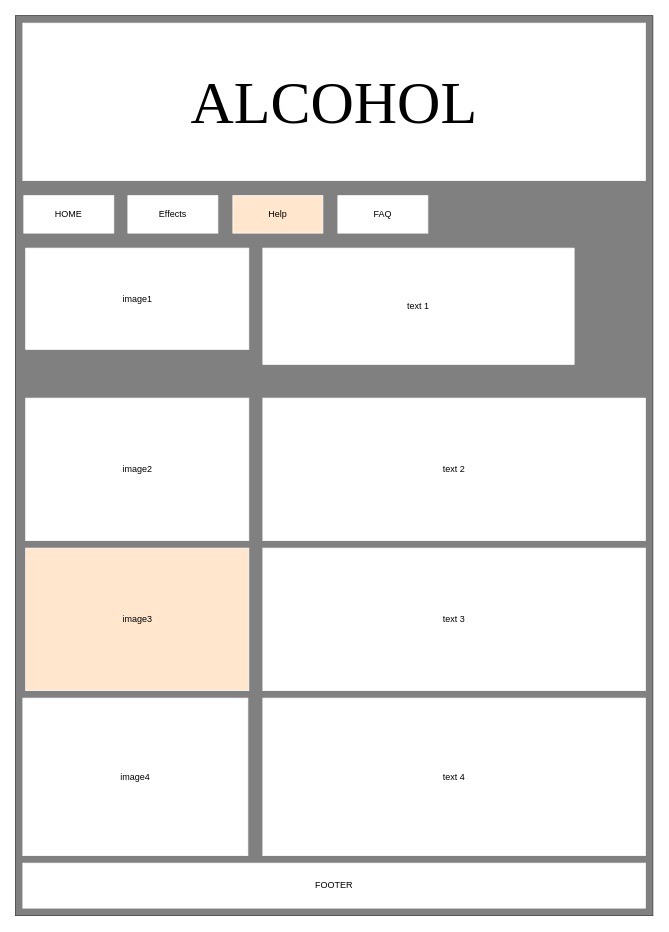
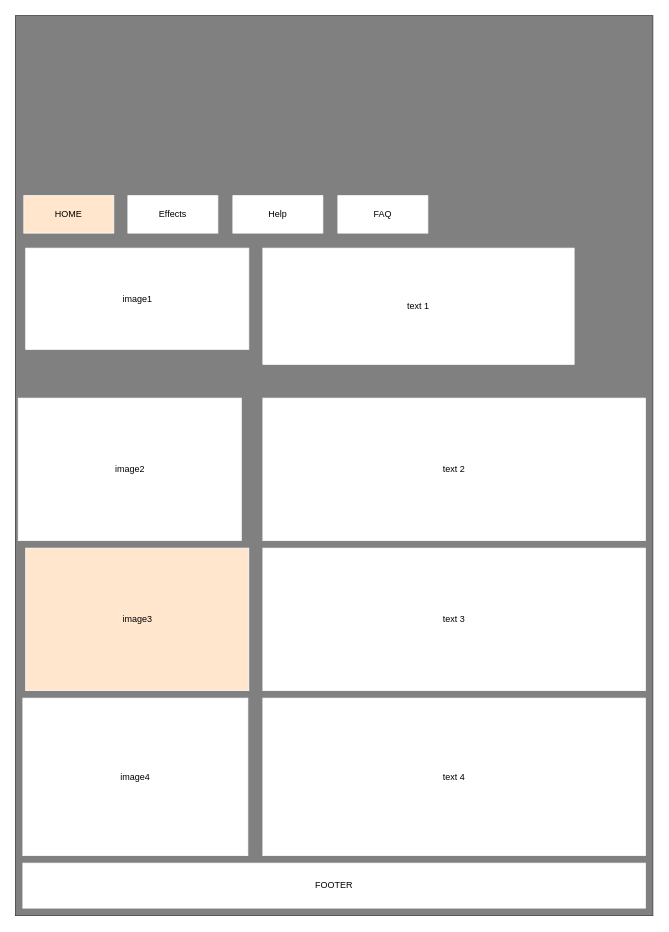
node "ALCOHOL": removed
node "HOME": fillcolor #ffffff -> #ffe6cc
node "Help": fillcolor #ffe6cc -> #ffffff
node "image2": moved (137, 469) -> (130, 469)
